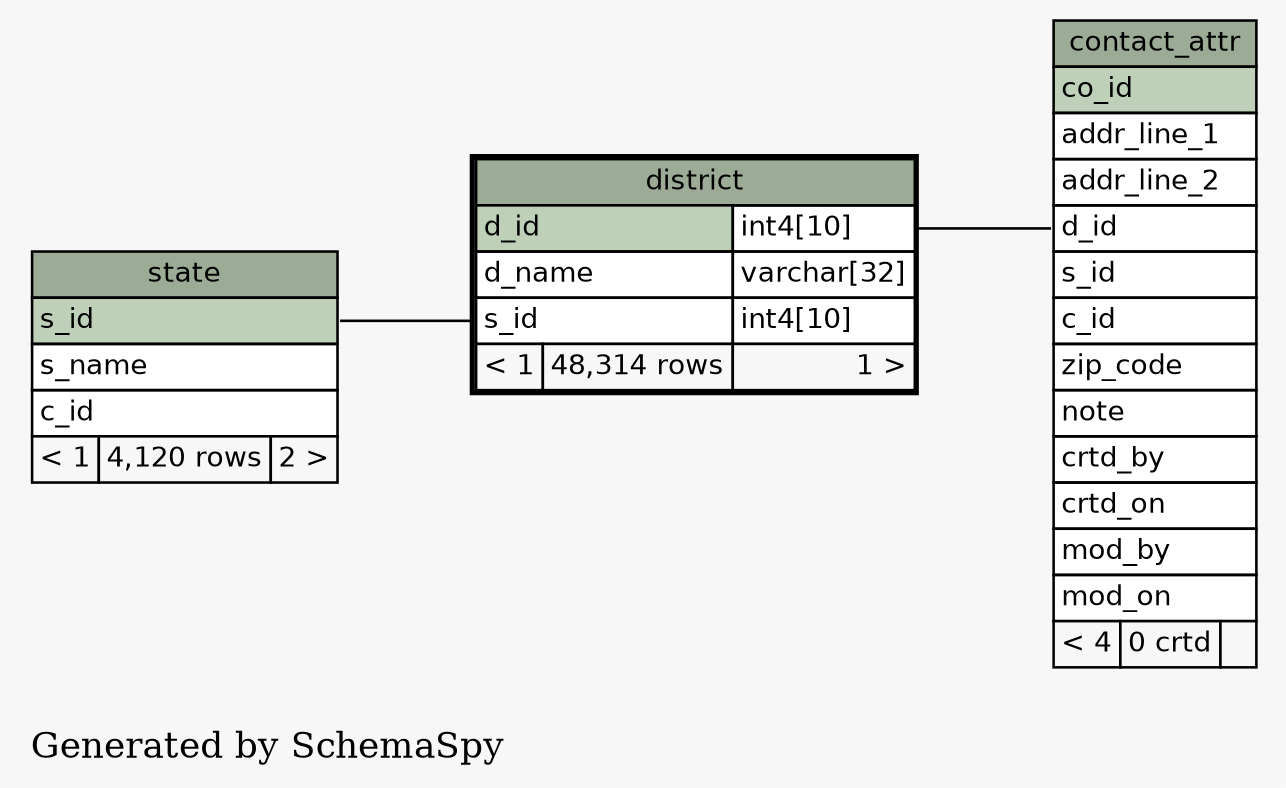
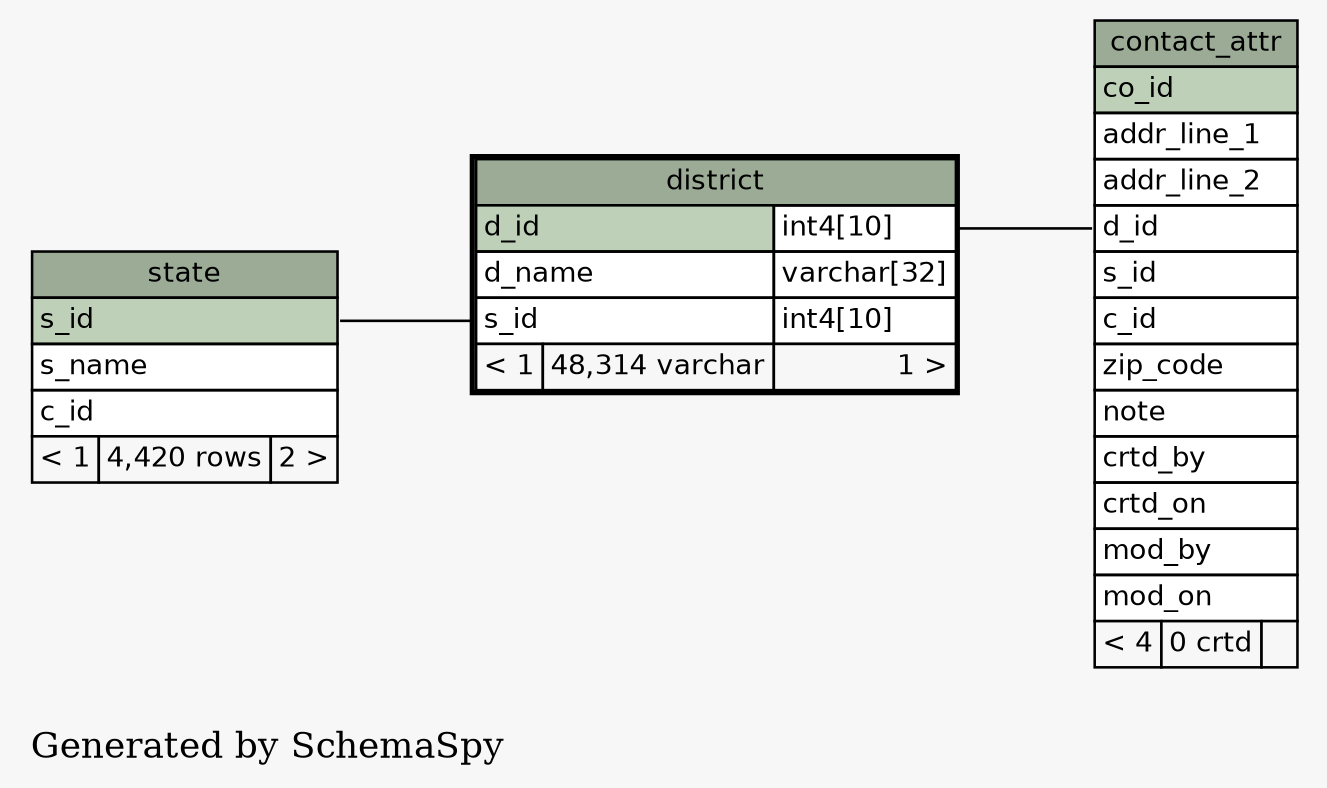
node "district": text "48,314 rows" -> "48,314 varchar"
node "state": text "4,120 rows" -> "4,420 rows"
